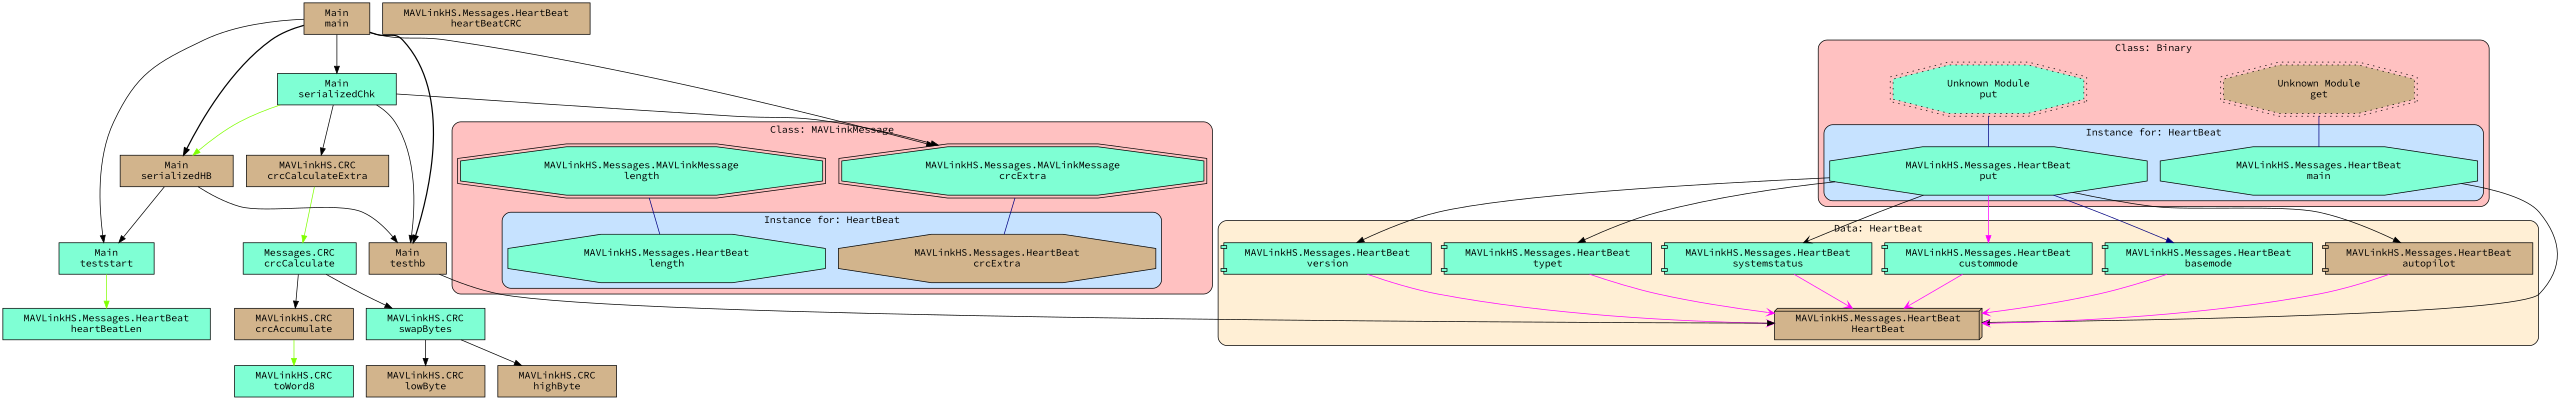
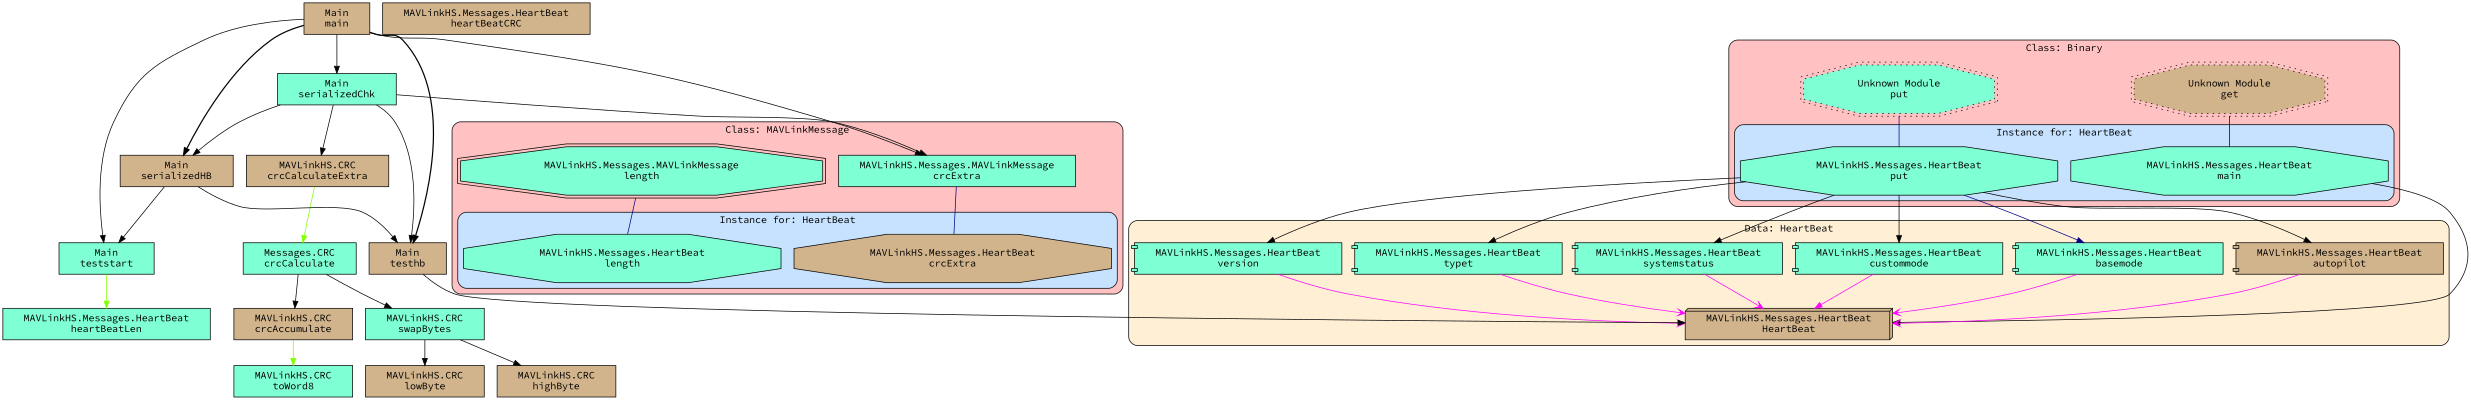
edge "Main serializedChk" -> "Main serializedHB": color chartreuse -> black
edge "Unknown Module get" -- "MAVLinkHS.Messages.HeartBeat main": color navy -> black
node "MAVLinkHS.Messages.MAVLinkMessage crcExtra": shape doubleoctagon -> box
edge "MAVLinkHS.Messages.HeartBeat put" -> "MAVLinkHS.Messages.HeartBeat custommode": color magenta -> black
edge "MAVLinkHS.Messages.HeartBeat put" -> "MAVLinkHS.Messages.HeartBeat systemstatus": arrowhead vee -> normal
edge "MAVLinkHS.Messages.HeartBeat custommode" -> "MAVLinkHS.Messages.HeartBeat HeartBeat": arrowhead vee -> normal
